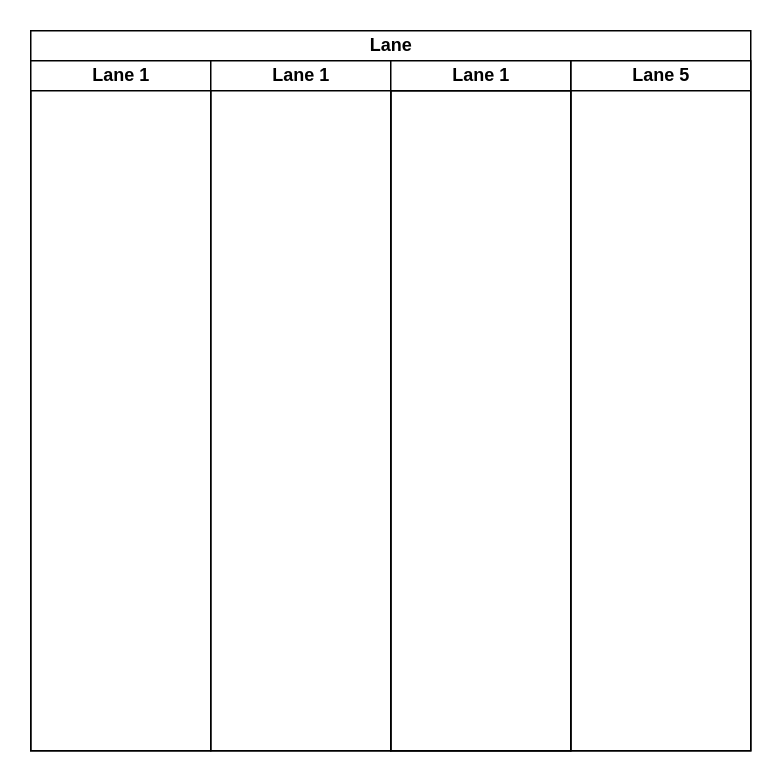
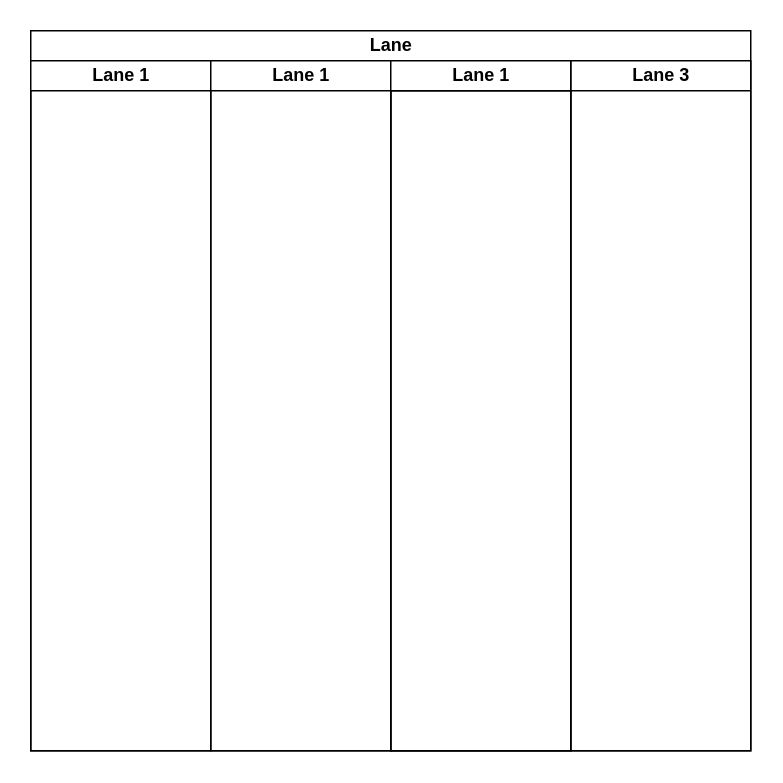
node "Lane 5": label "Lane 5" -> "Lane 3"
